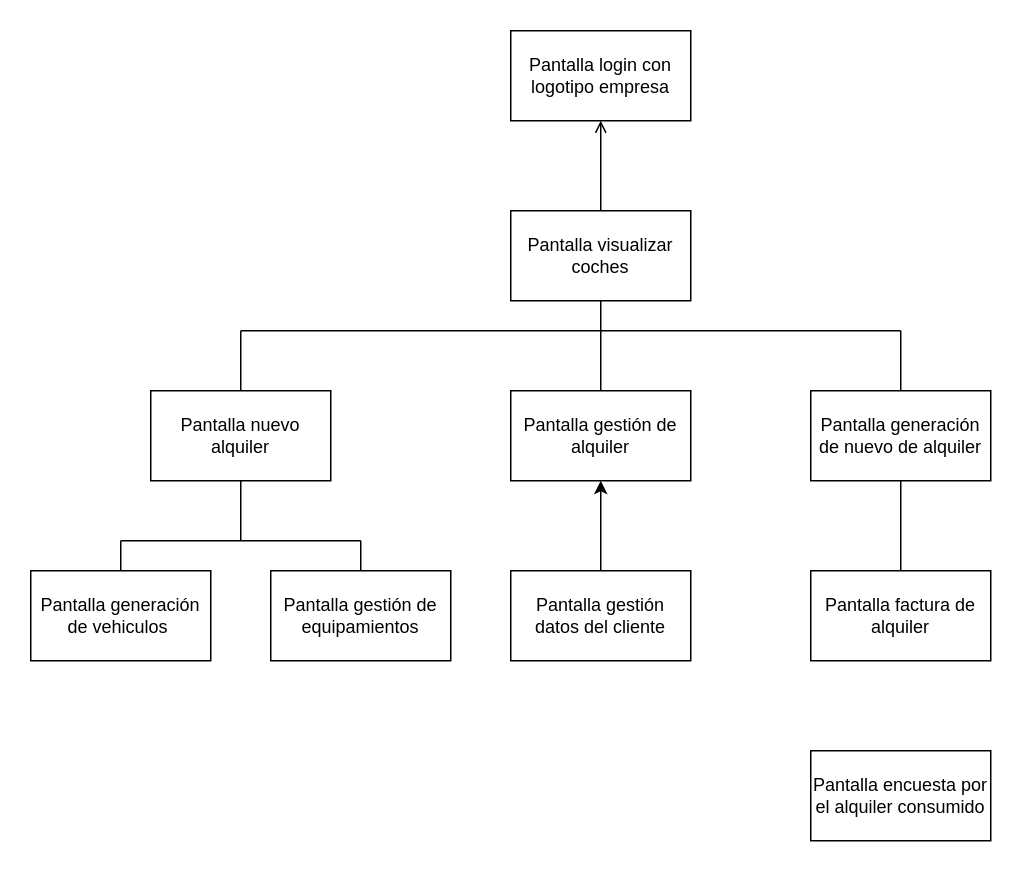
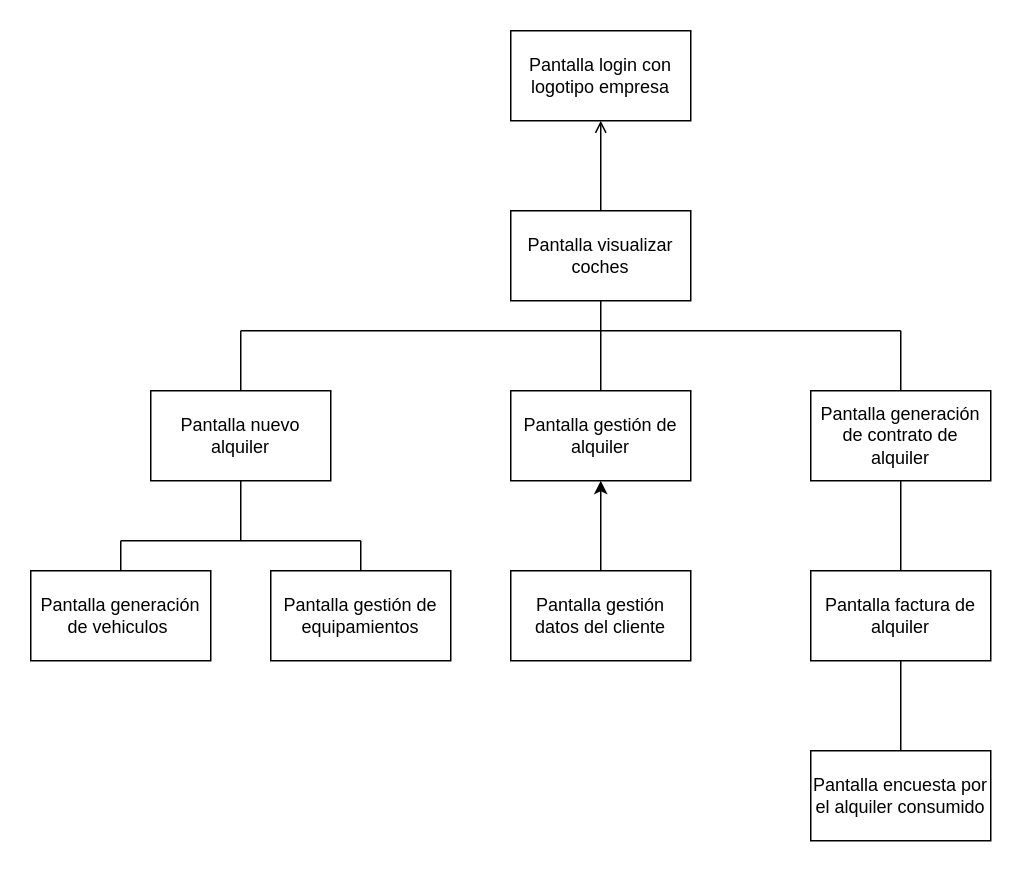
node "Pantalla generación de nuevo de alquiler": label "Pantalla generación de nuevo de alquiler" -> "Pantalla generación de contrato de alquiler"
edge "Pantalla factura de alquiler" -- "Pantalla encuesta por el alquiler consumido": added
